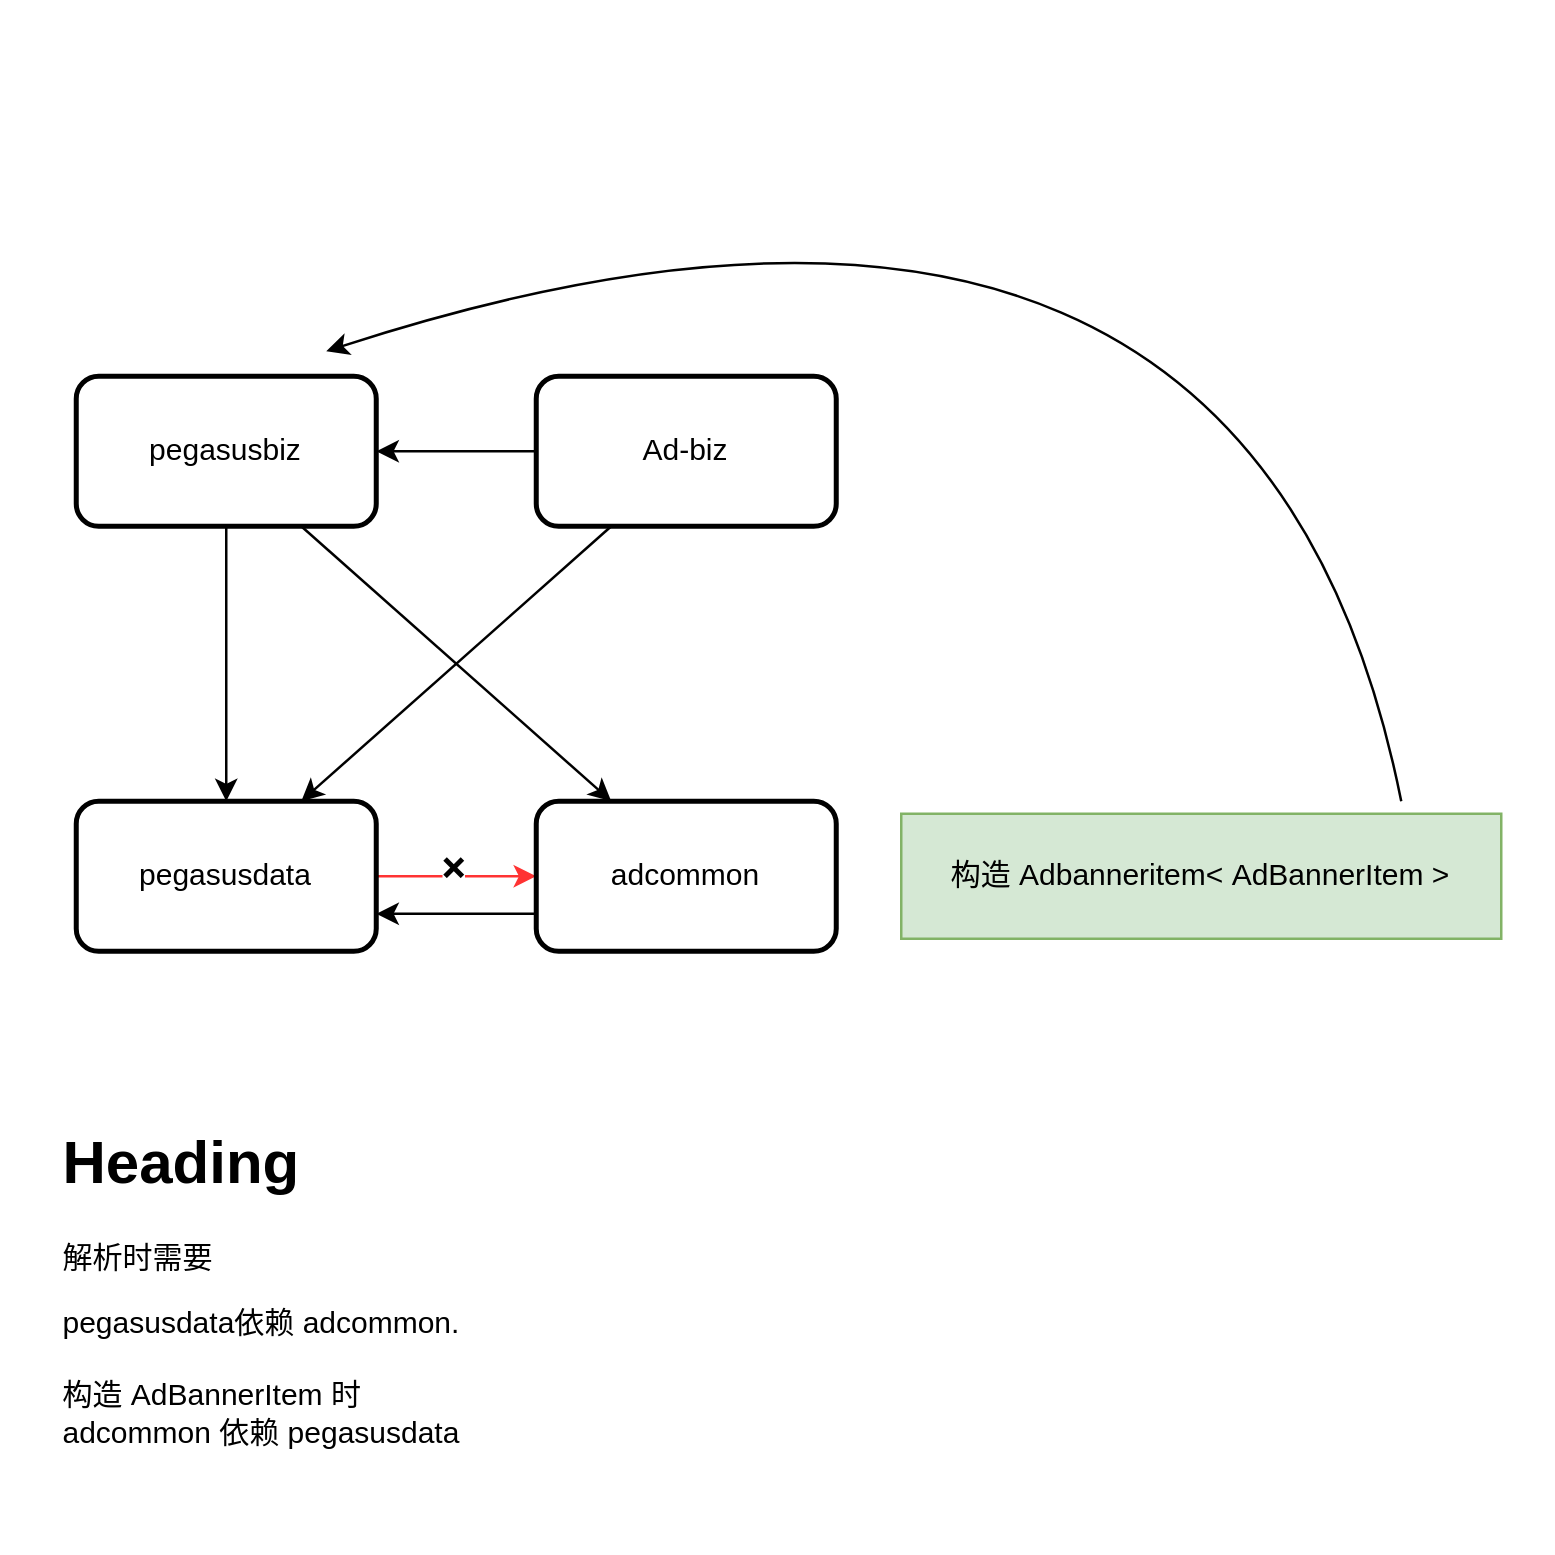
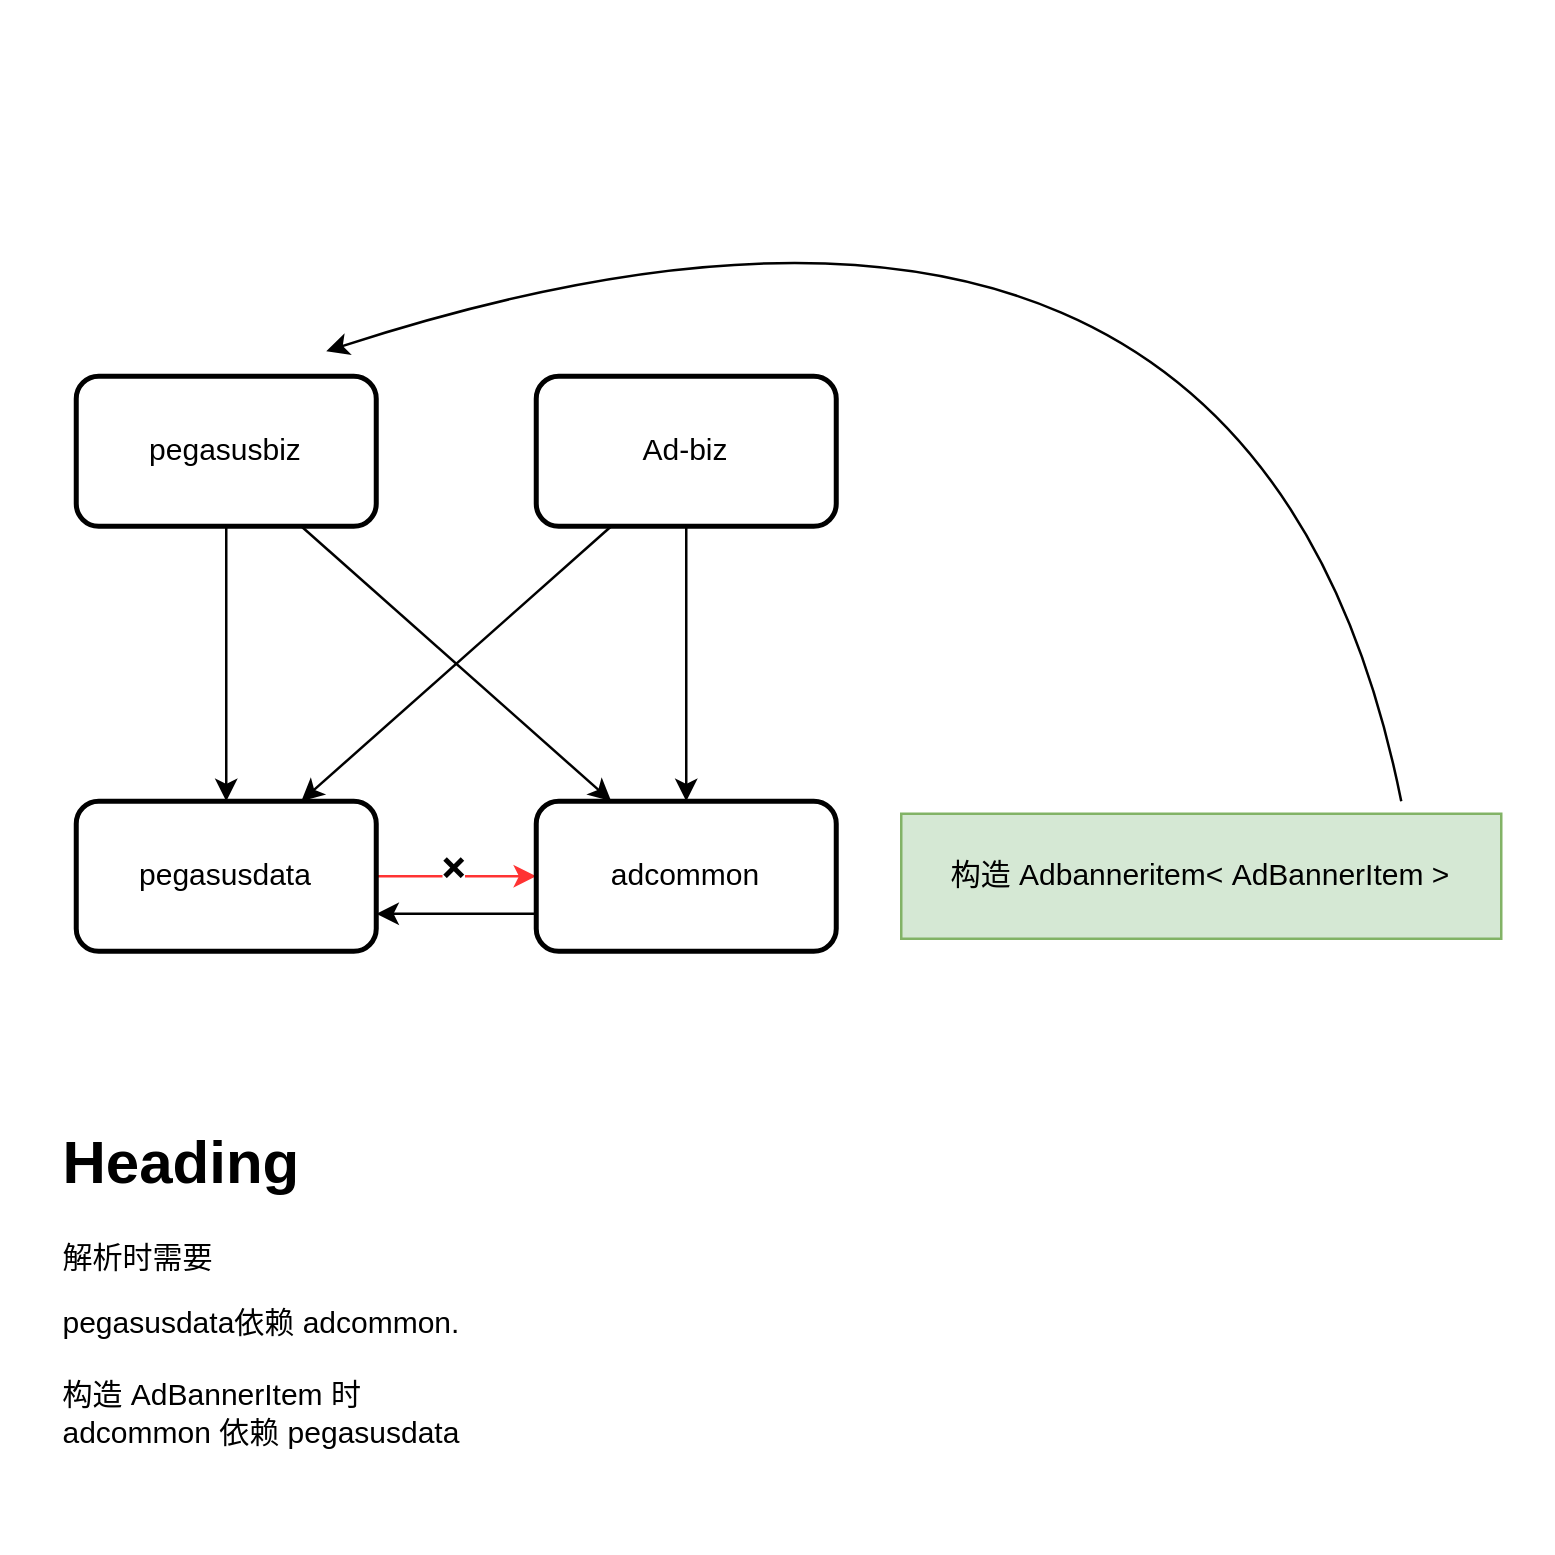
edge "Ad-biz" -> "pegasusbiz": now "Ad-biz" -> "adcommon"
